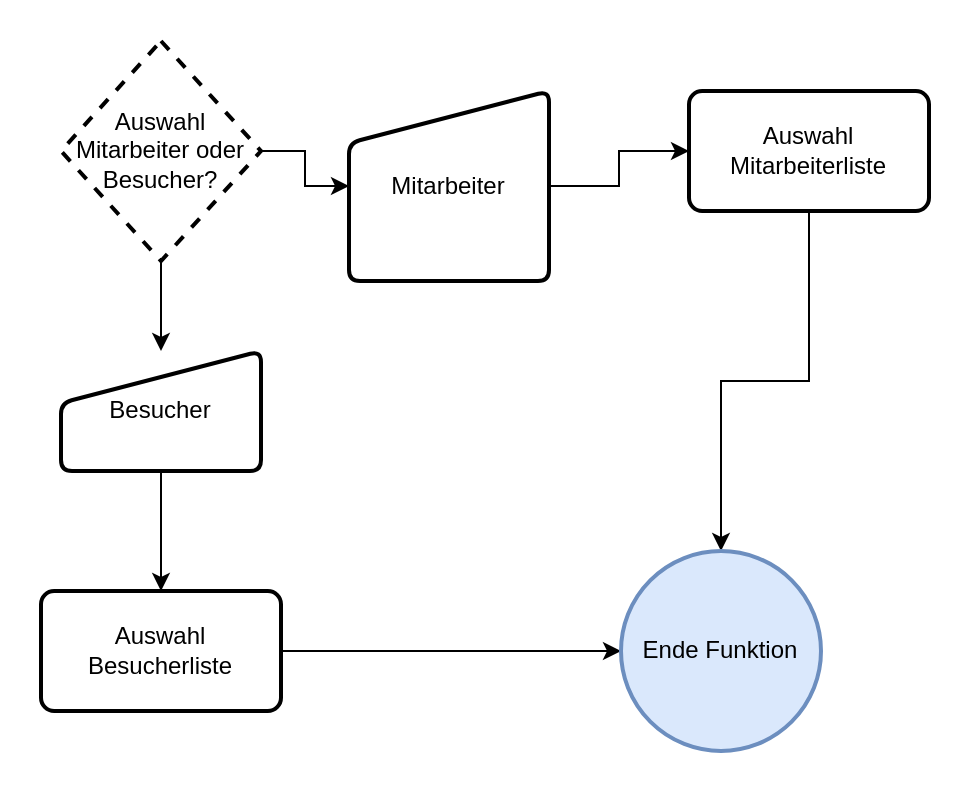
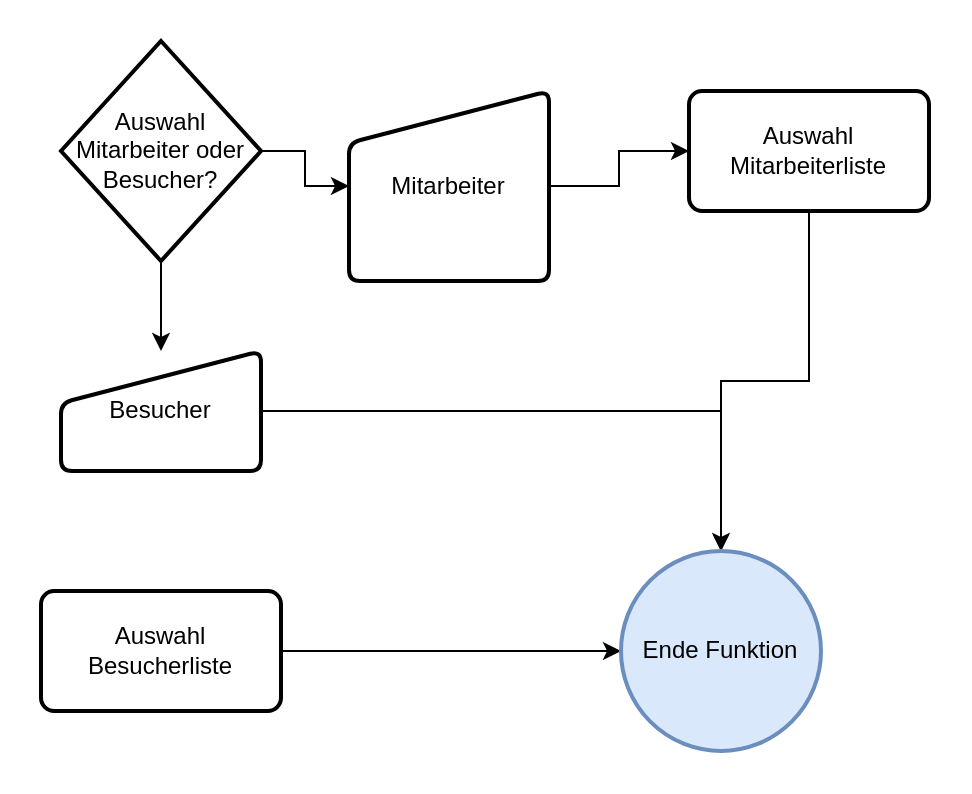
node "Auswahl Mitarbeiter oder Besucher?": style dashed -> solid
edge "Auswahl Mitarbeiterliste" -> "Ende Funktion": arrowhead classic -> open
edge "Besucher" -> "Auswahl Besucherliste": now "Besucher" -> "Ende Funktion"
